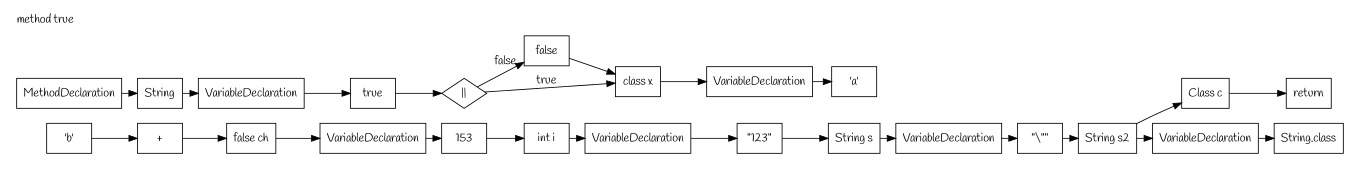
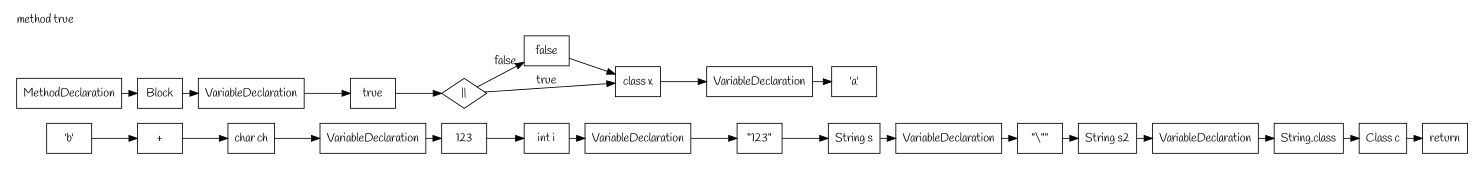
node "String": label "String" -> "Block"
edge "String s2" -> "Class c": now "String.class" -> "Class c"
node "false ch": label "false ch" -> "char ch"
node "153": label "153" -> "123"
